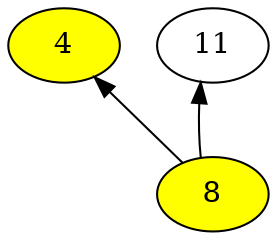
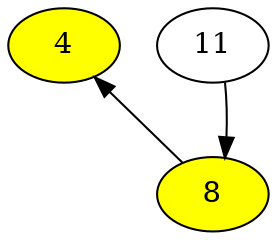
edge "8" -> "11": reversed
